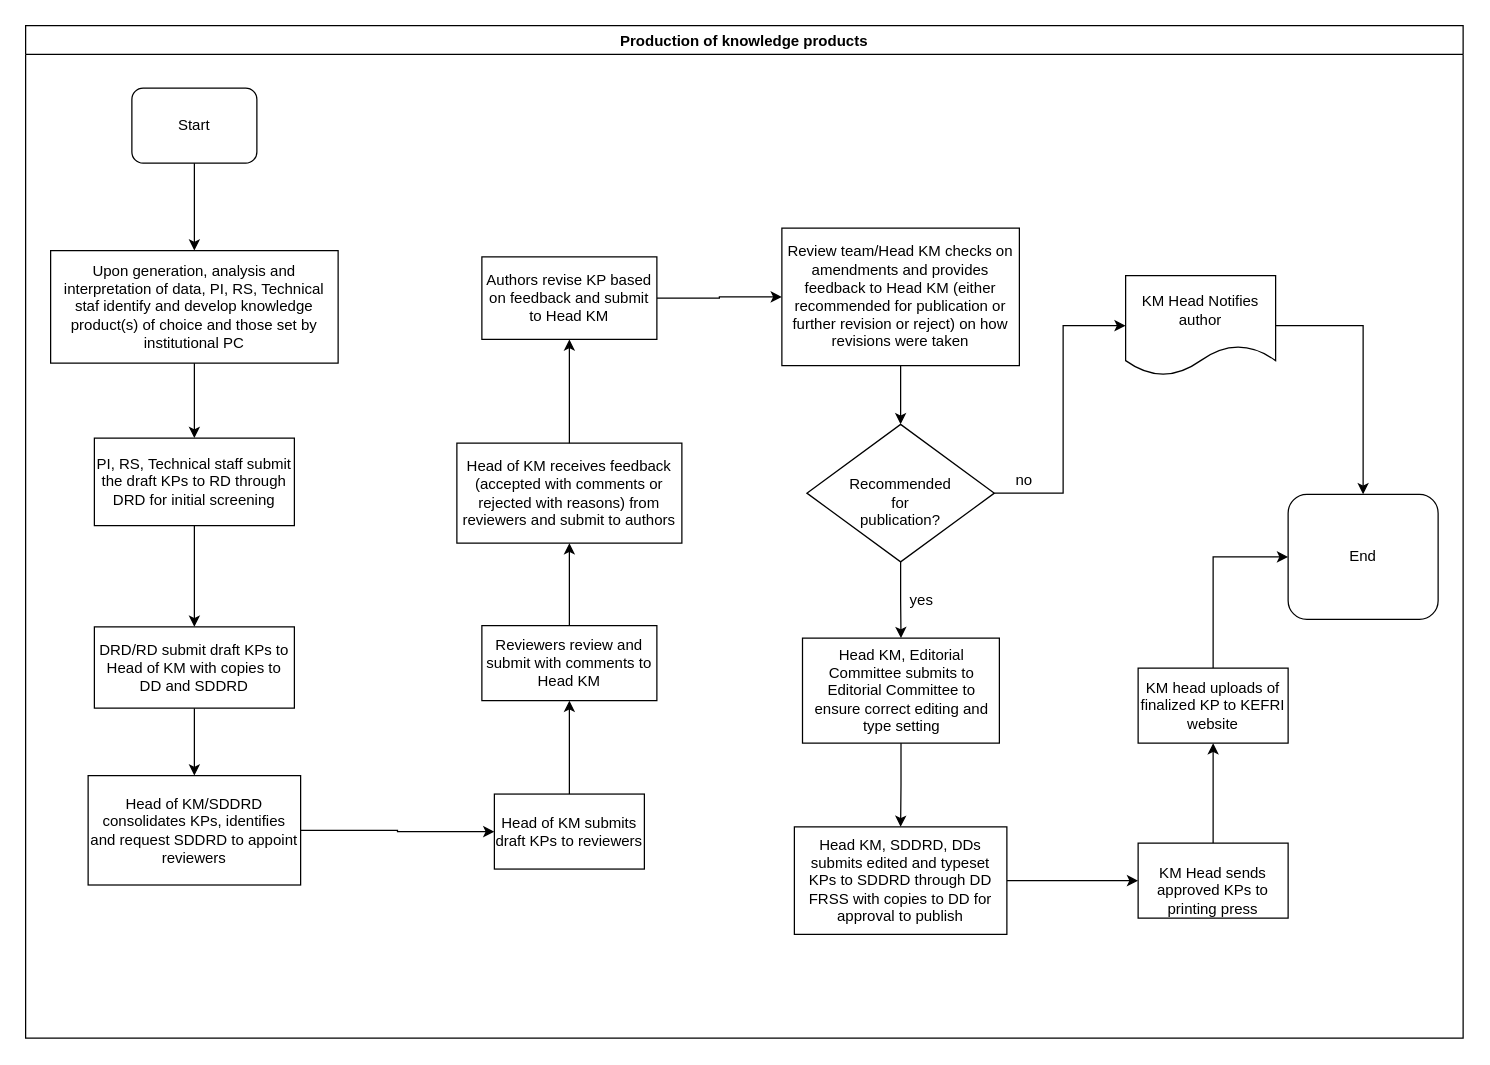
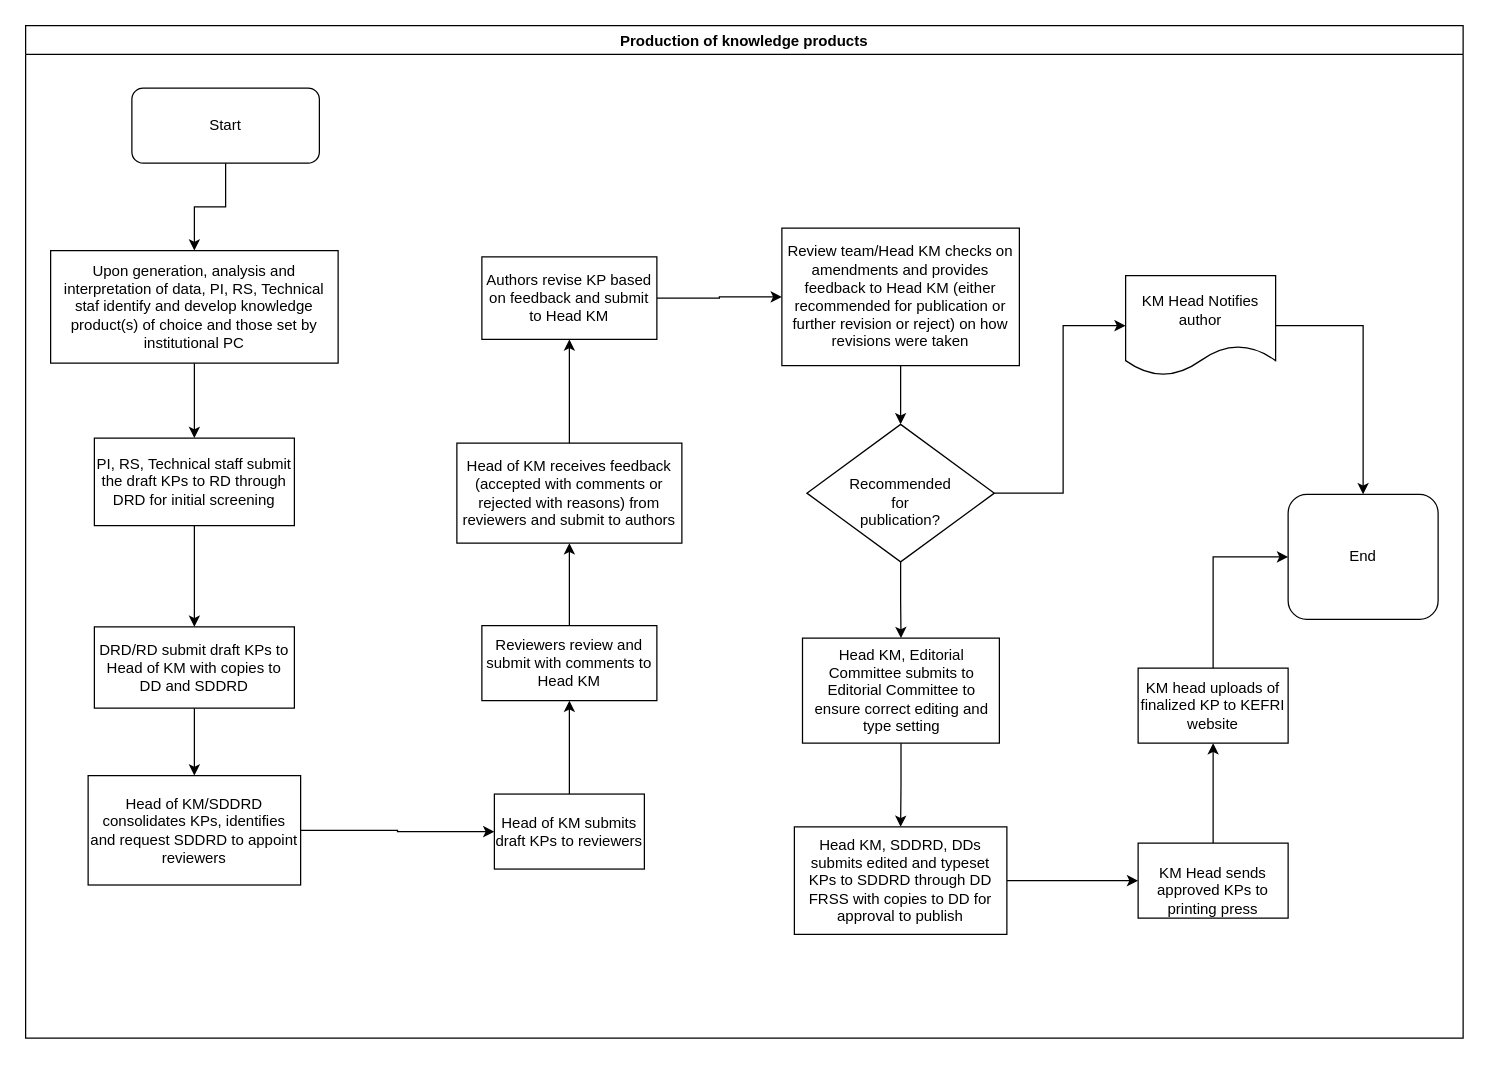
node "Start": size 125x75 -> 188x75
node "no": removed
node "yes": removed
